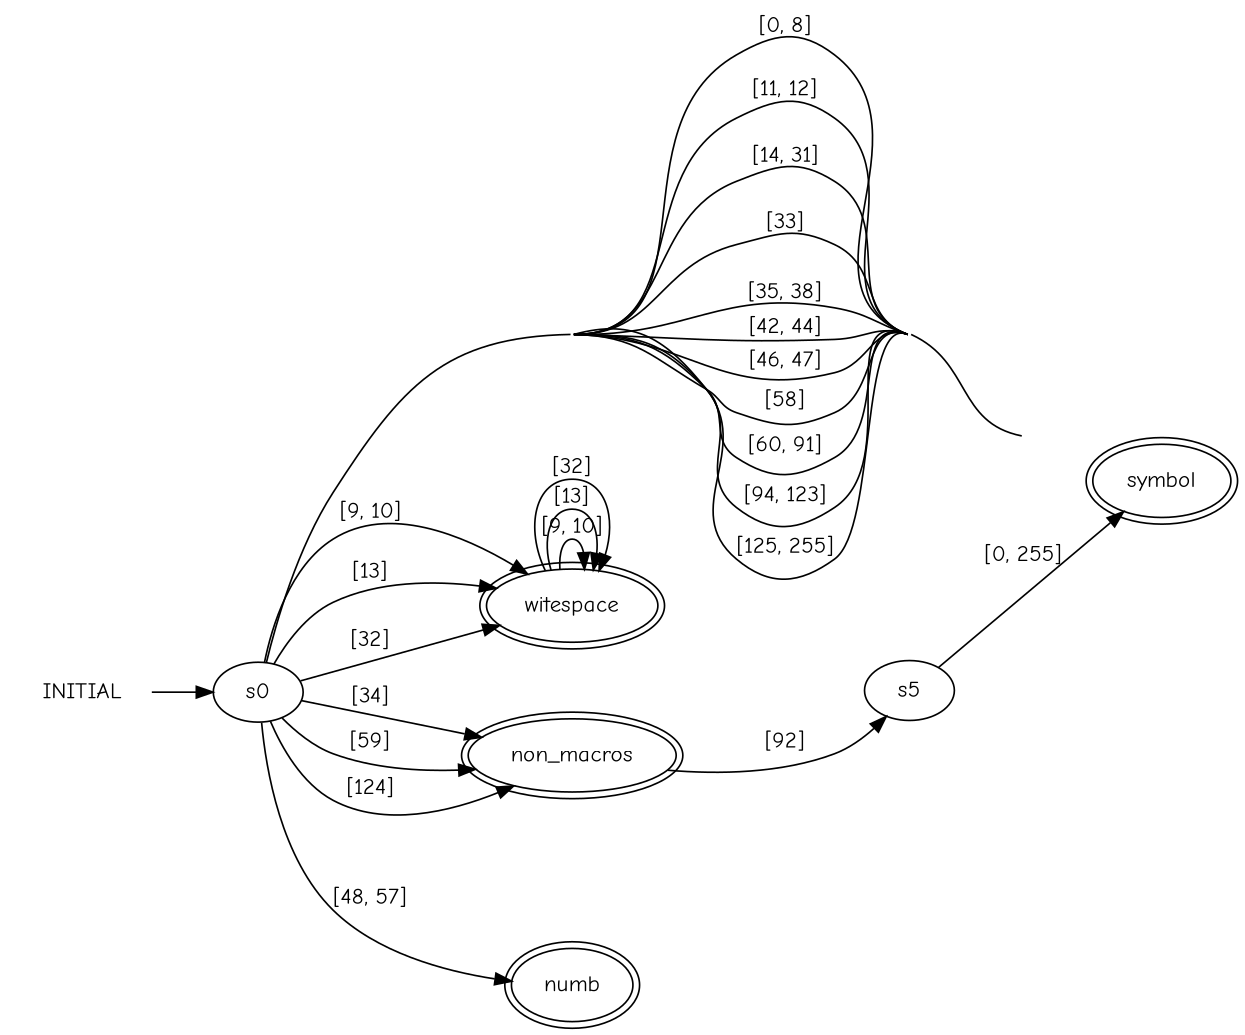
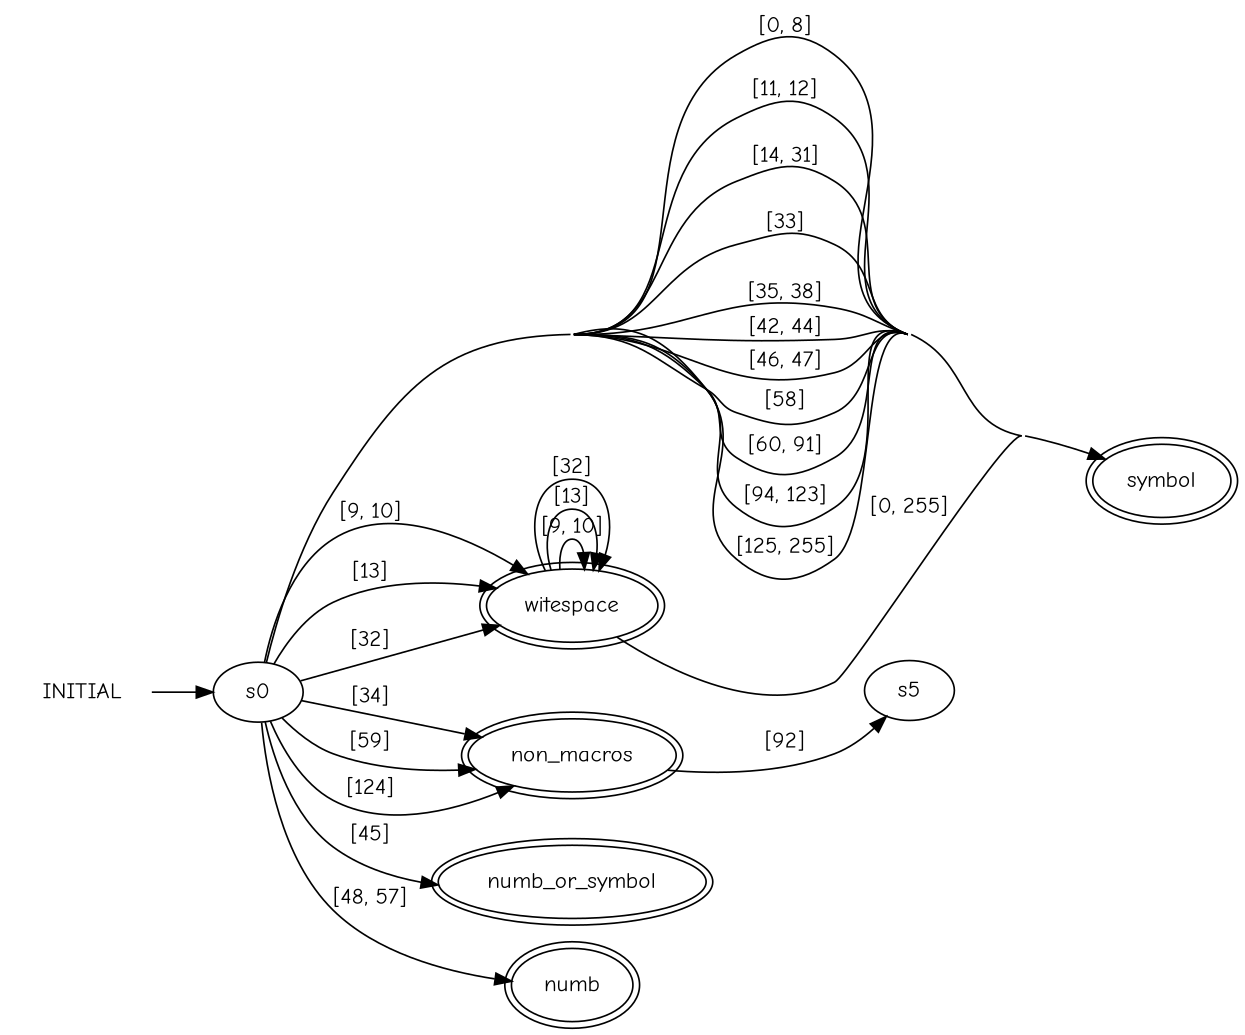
edge "s5" -> "symbol": now "witespace" -> "symbol"
node "numb_or_symbol": added
